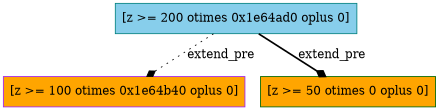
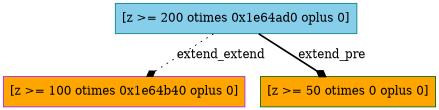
edge "[z >= 200 otimes 0x1e64ad0 oplus 0]" -> "[z >= 100 otimes 0x1e64b40 oplus 0]": label "extend_pre" -> "extend_extend"
